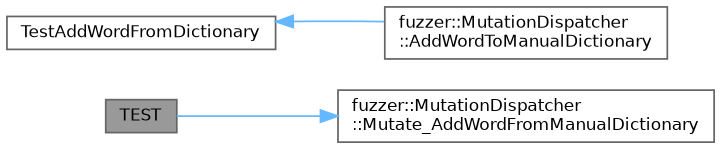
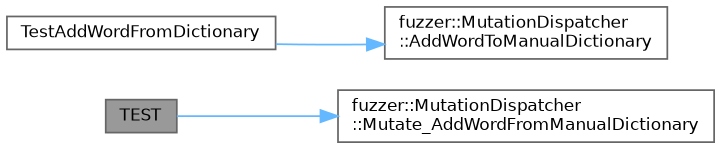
edge "fuzzer::MutationDispatcher ::AddWordToManualDictionary" -> "TestAddWordFromDictionary": reversed
